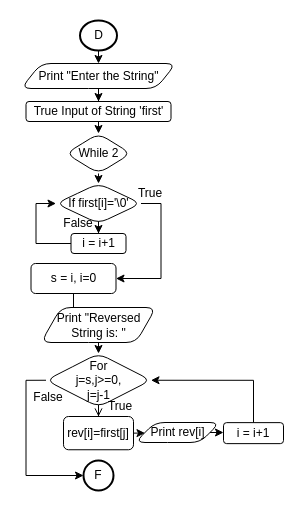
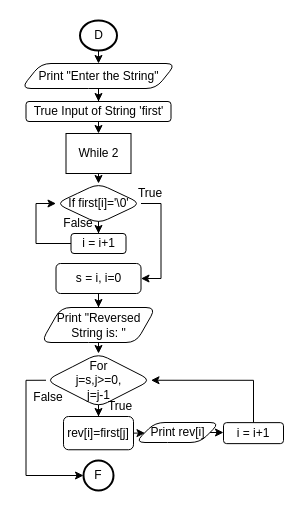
node "While 2": shape diamond -> rectangle
node "s = i, i=0": moved (74, 279) -> (99, 279)
edge "For j=s,j>=0, j=j-1" -> "rev[i]=first[j]": arrowhead open -> classic
